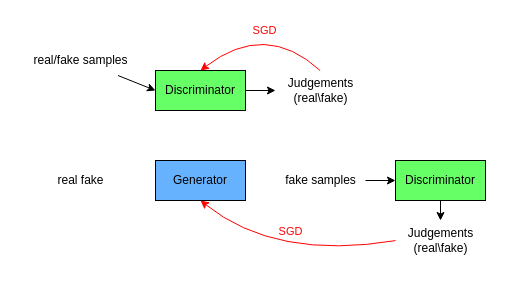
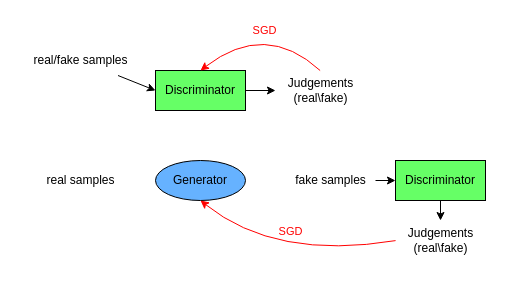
node "real fake": label "real fake" -> "real samples"
node "Generator": shape rectangle -> ellipse
node "fake samples": moved (321, 181) -> (331, 181)
